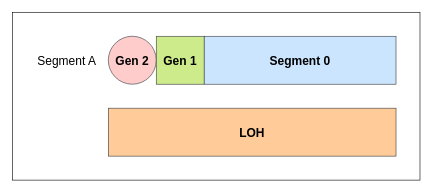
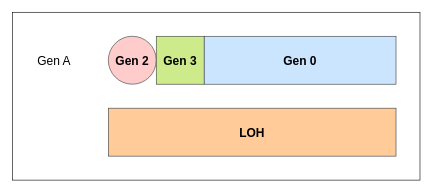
node "Segment A": label "Segment A" -> "Gen A"
node "Gen 1": label "Gen 1" -> "Gen 3"
node "Segment 0": label "Segment 0" -> "Gen 0"
